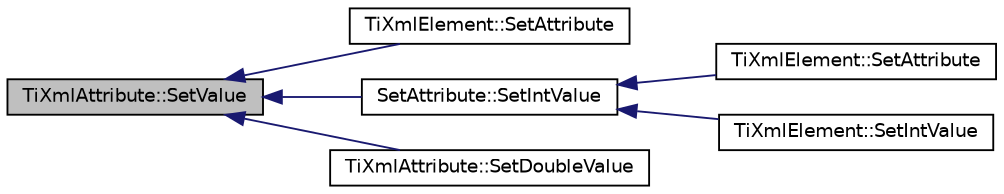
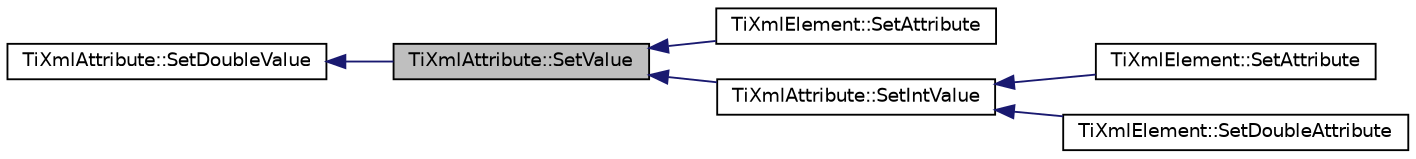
node "SetAttribute::SetIntValue": label "SetAttribute::SetIntValue" -> "TiXmlAttribute::SetIntValue"
node "TiXmlElement::SetIntValue": label "TiXmlElement::SetIntValue" -> "TiXmlElement::SetDoubleAttribute"
edge "TiXmlAttribute::SetDoubleValue" -> "TiXmlAttribute::SetValue": reversed
